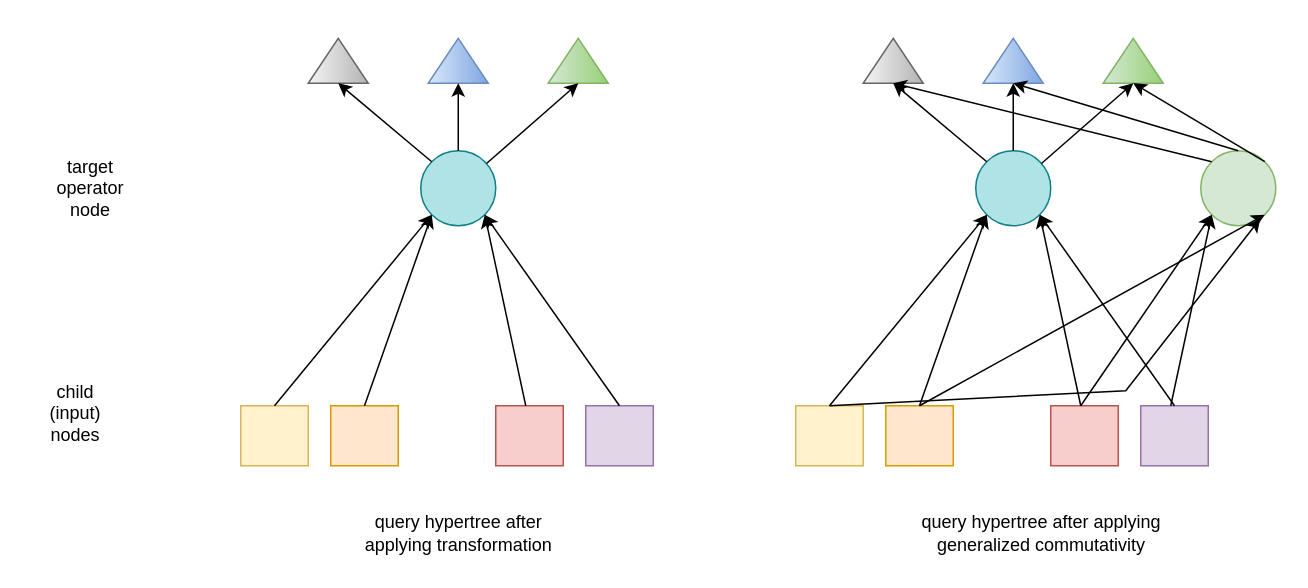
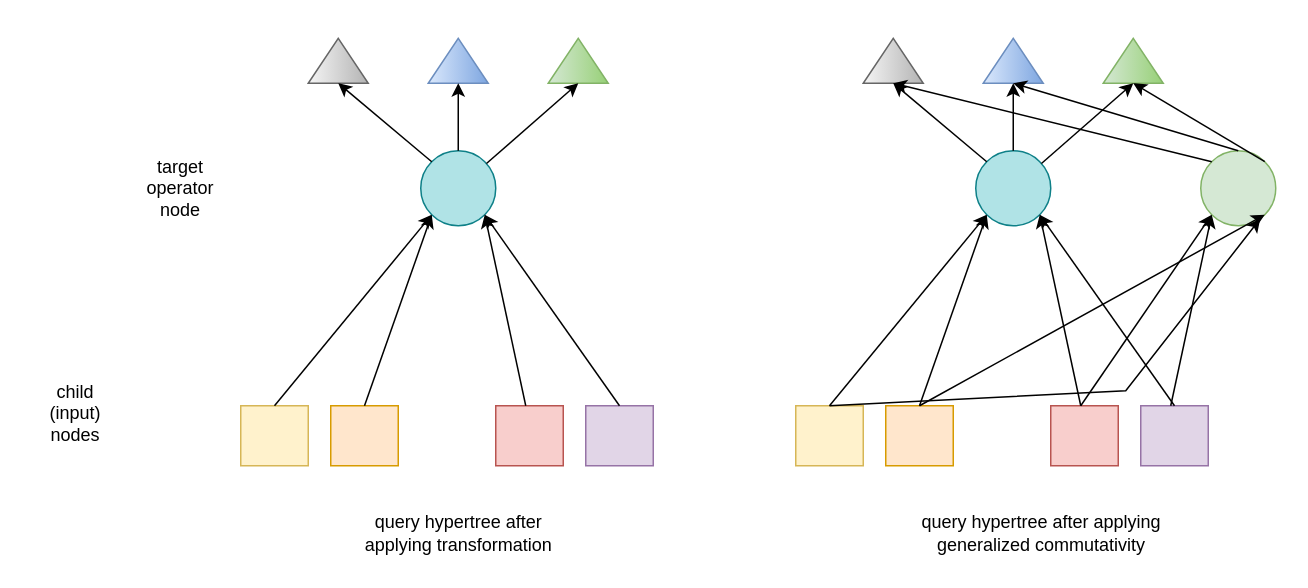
node "target operator node": moved (91, 188) -> (181, 188)
